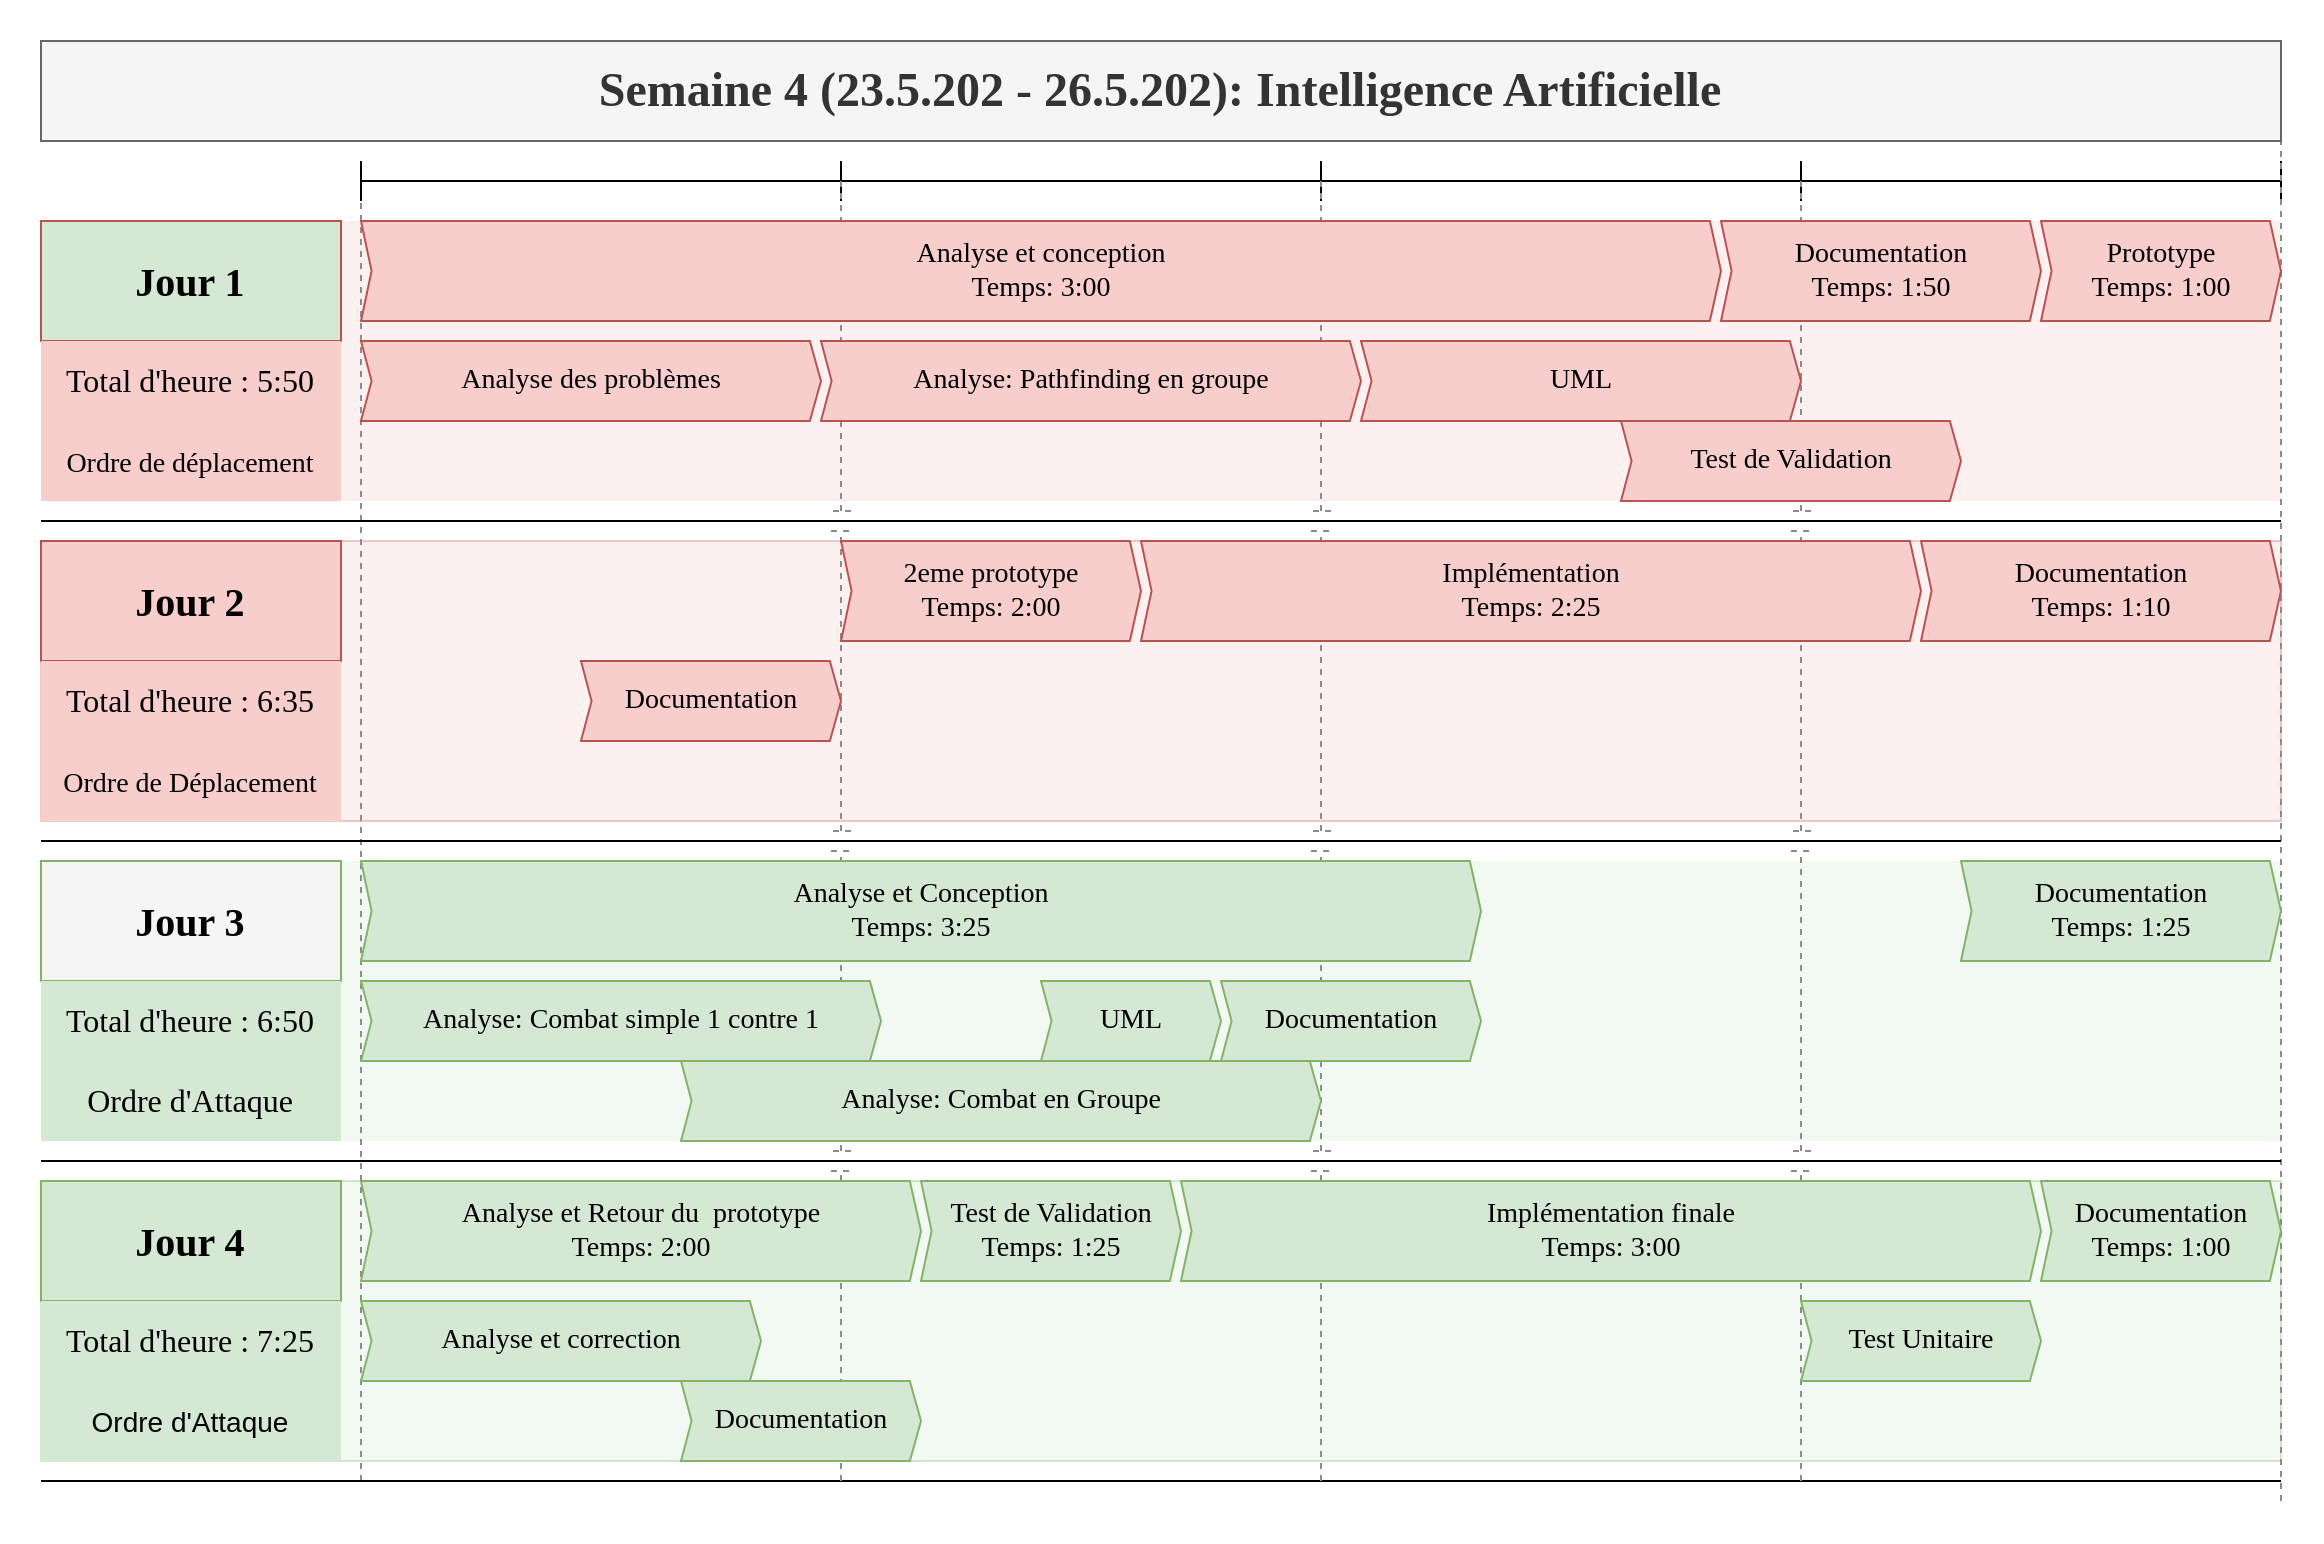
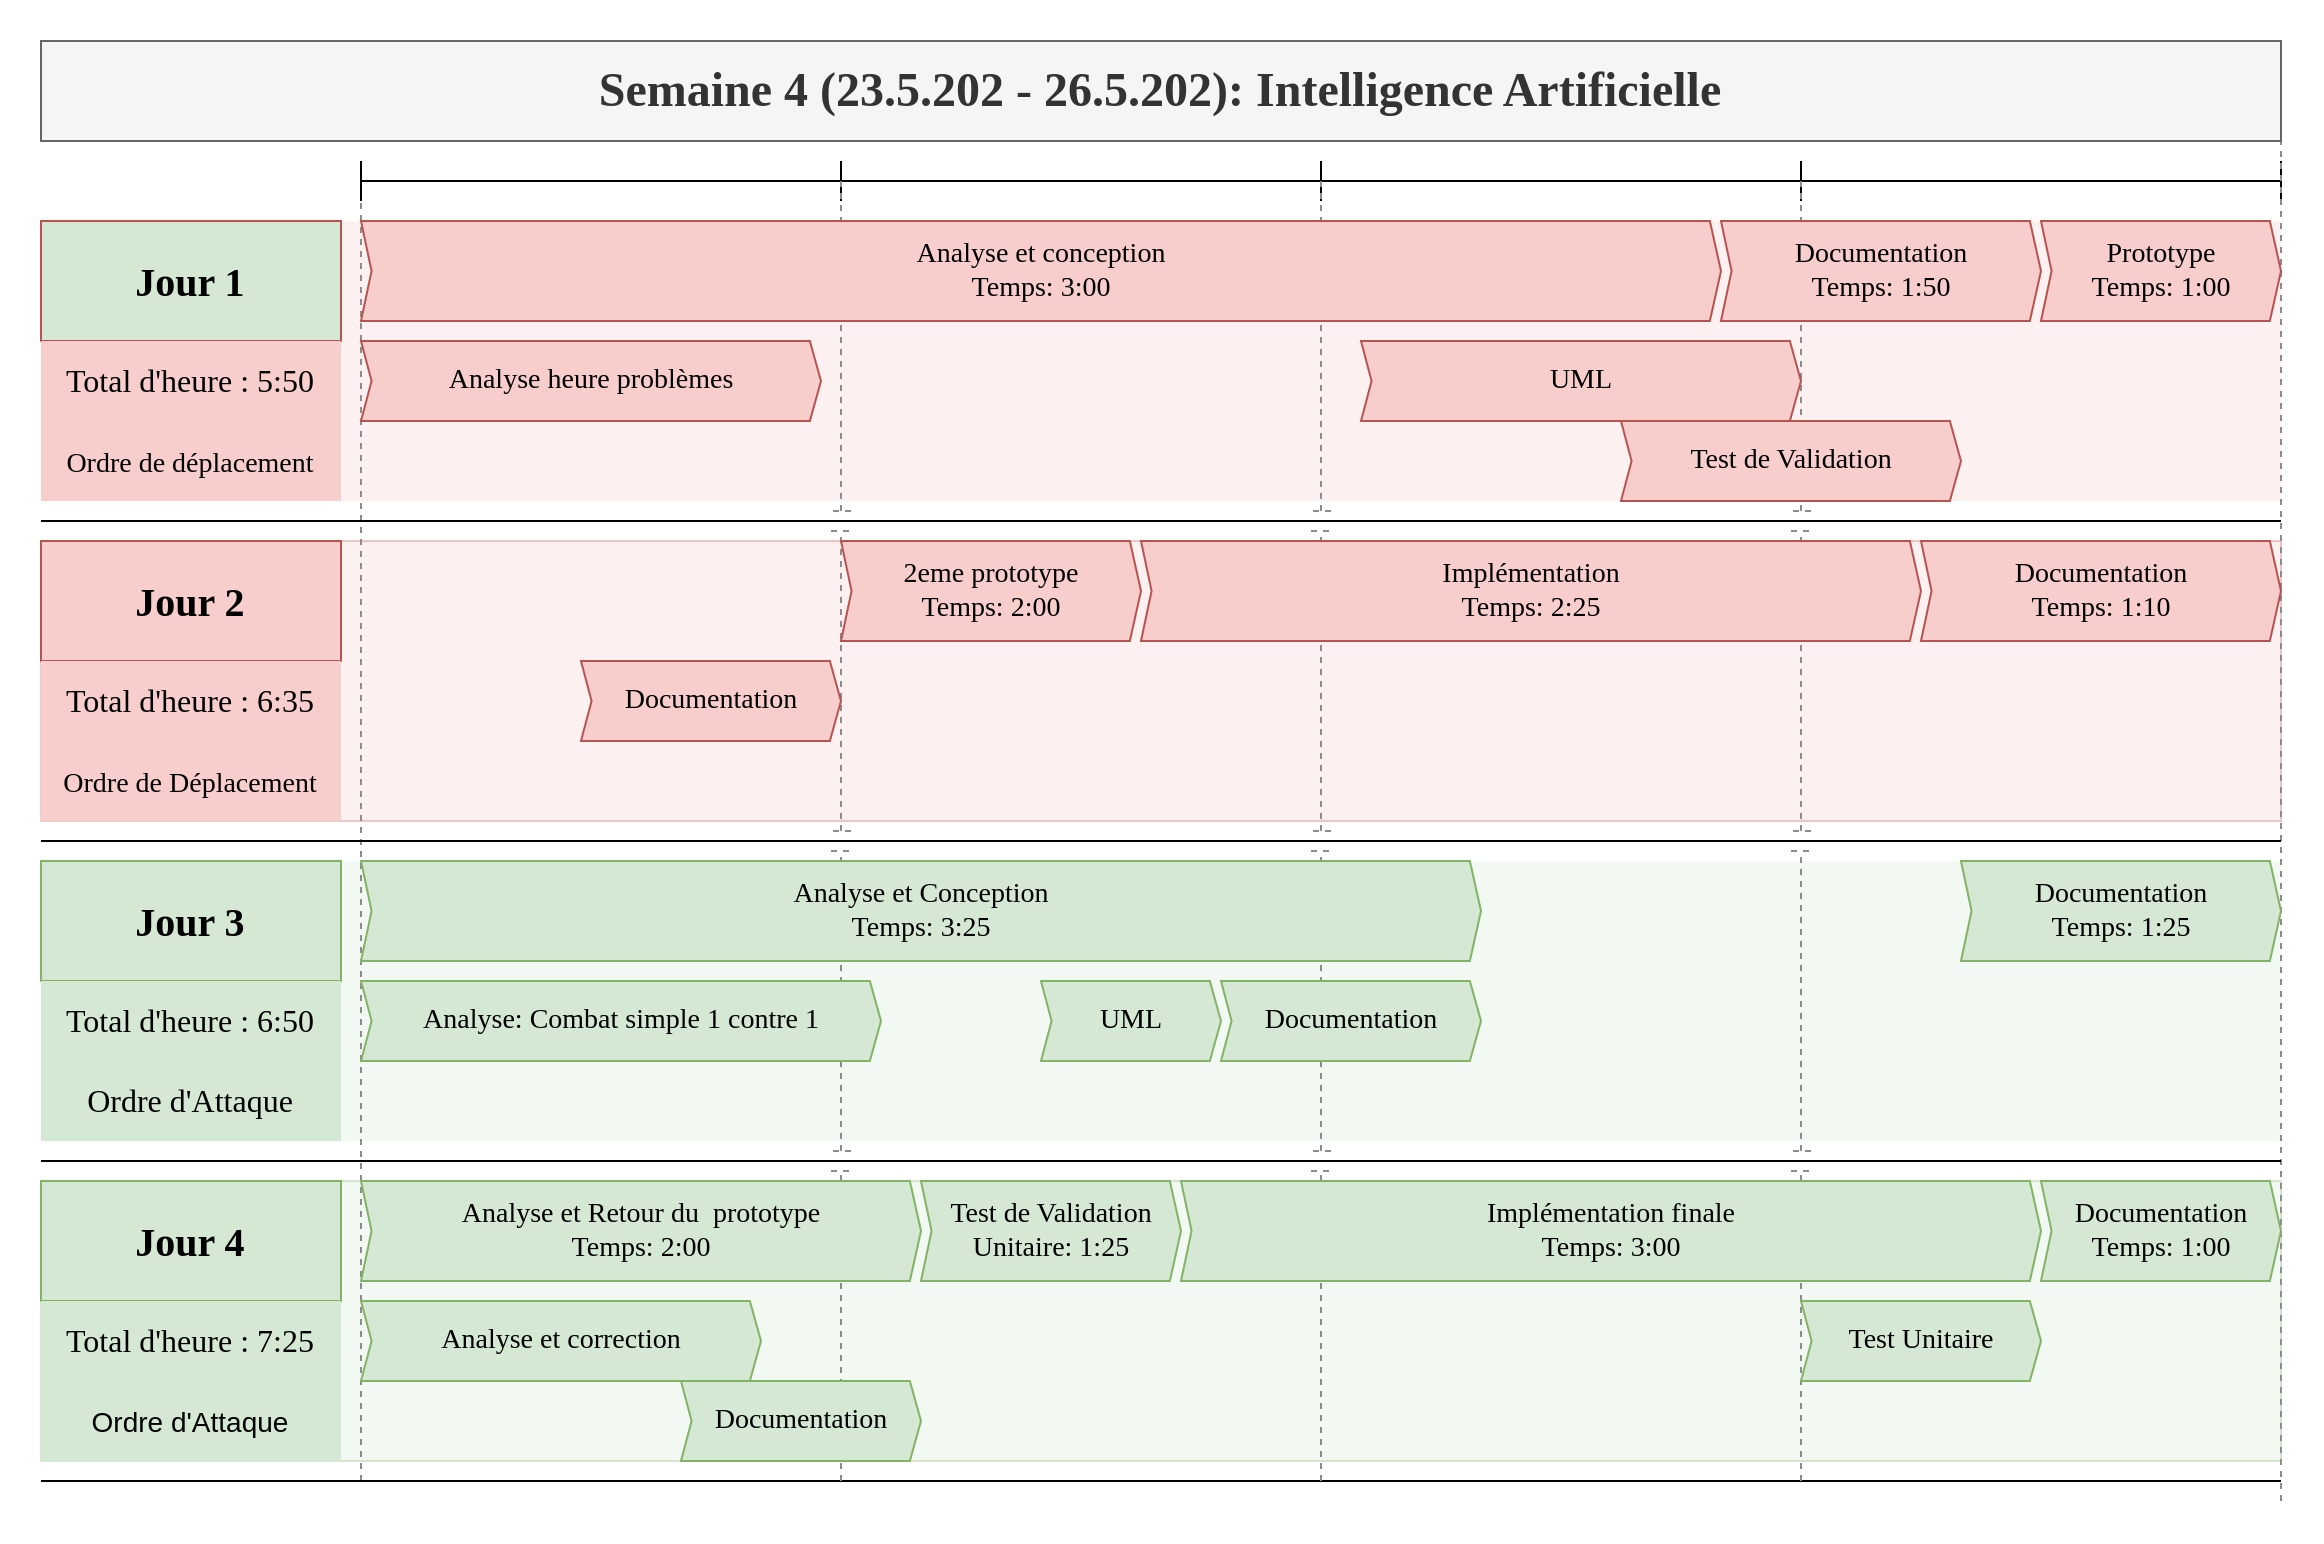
node "Analyse des problèmes": label "Analyse des problèmes" -> "Analyse heure problèmes"
node "Analyse: Pathfinding en groupe": removed
node "Jour 3": fillcolor #f5f5f5 -> #d5e8d4
node "Analyse: Combat en Groupe": removed
node "Test de Validation Temps: 1:25": label "Test de Validation Temps: 1:25" -> "Test de Validation Unitaire: 1:25"
